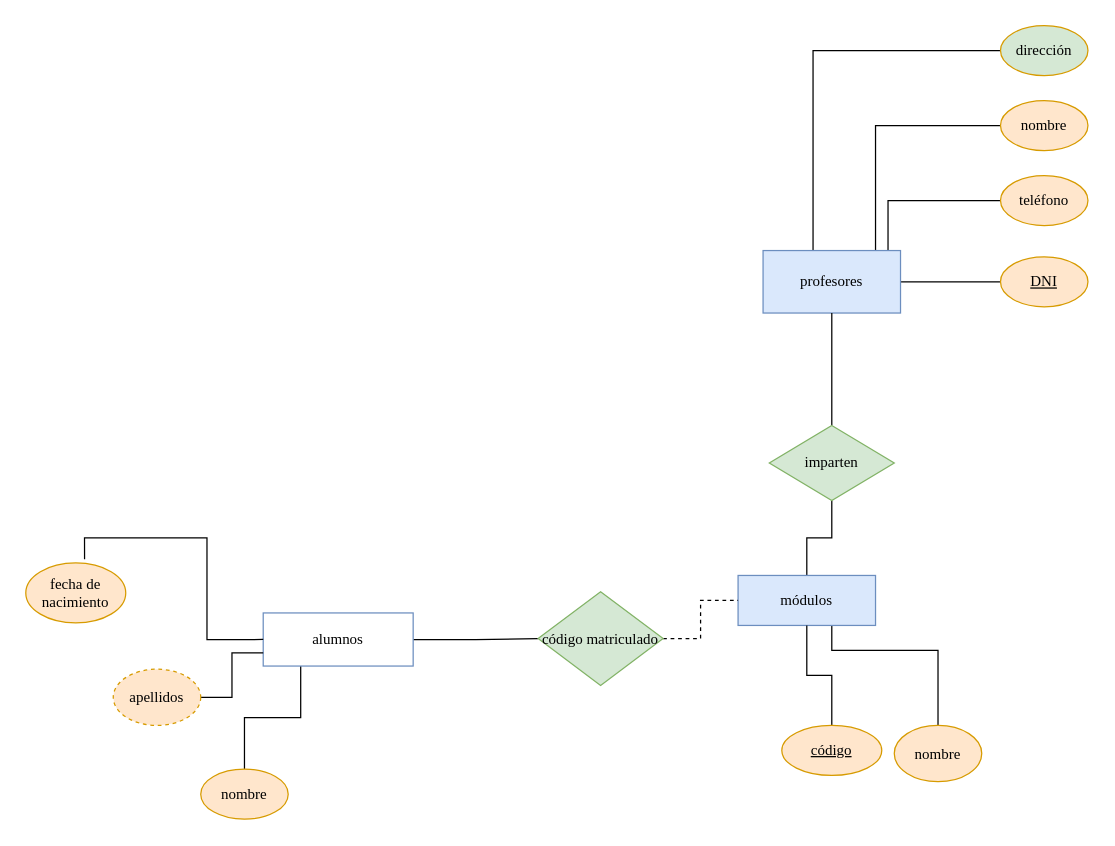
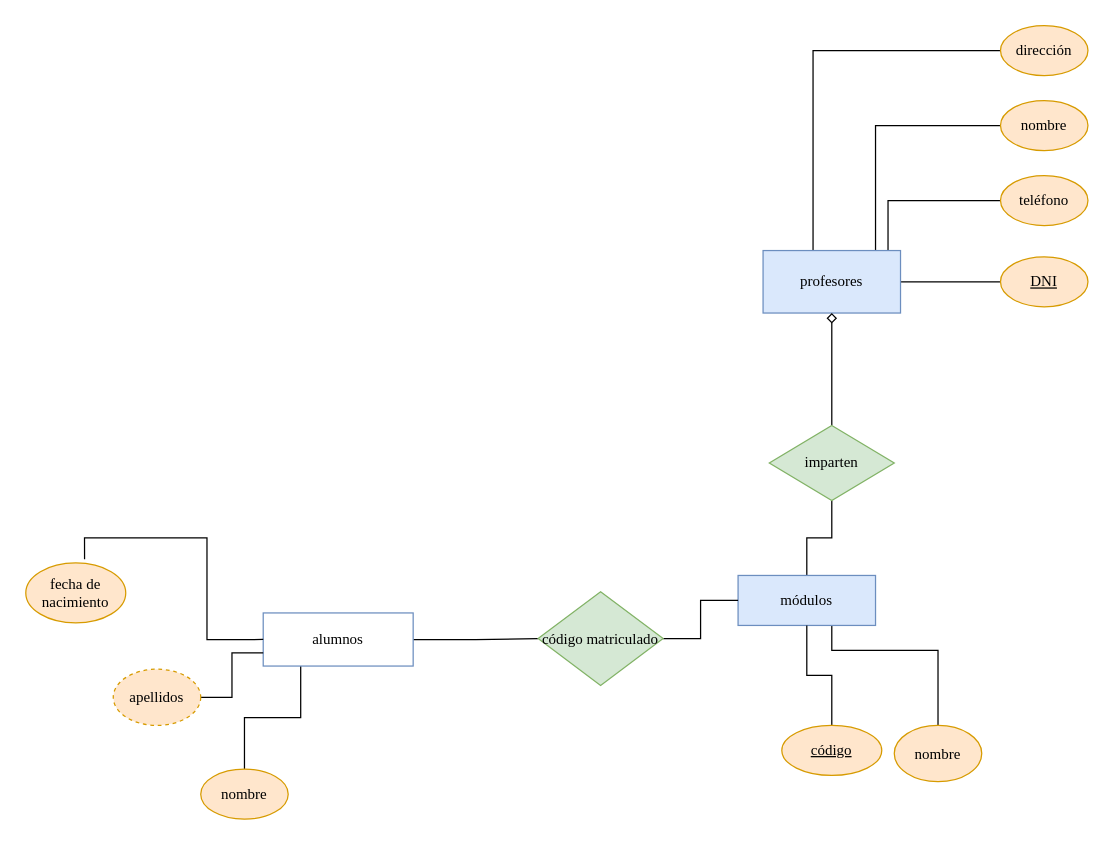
node "dirección": fillcolor #d5e8d4 -> #ffe6cc
edge "profesores" -- "imparten": arrowhead none -> diamond
edge "módulos" -- "código matriculado": style dashed -> solid
